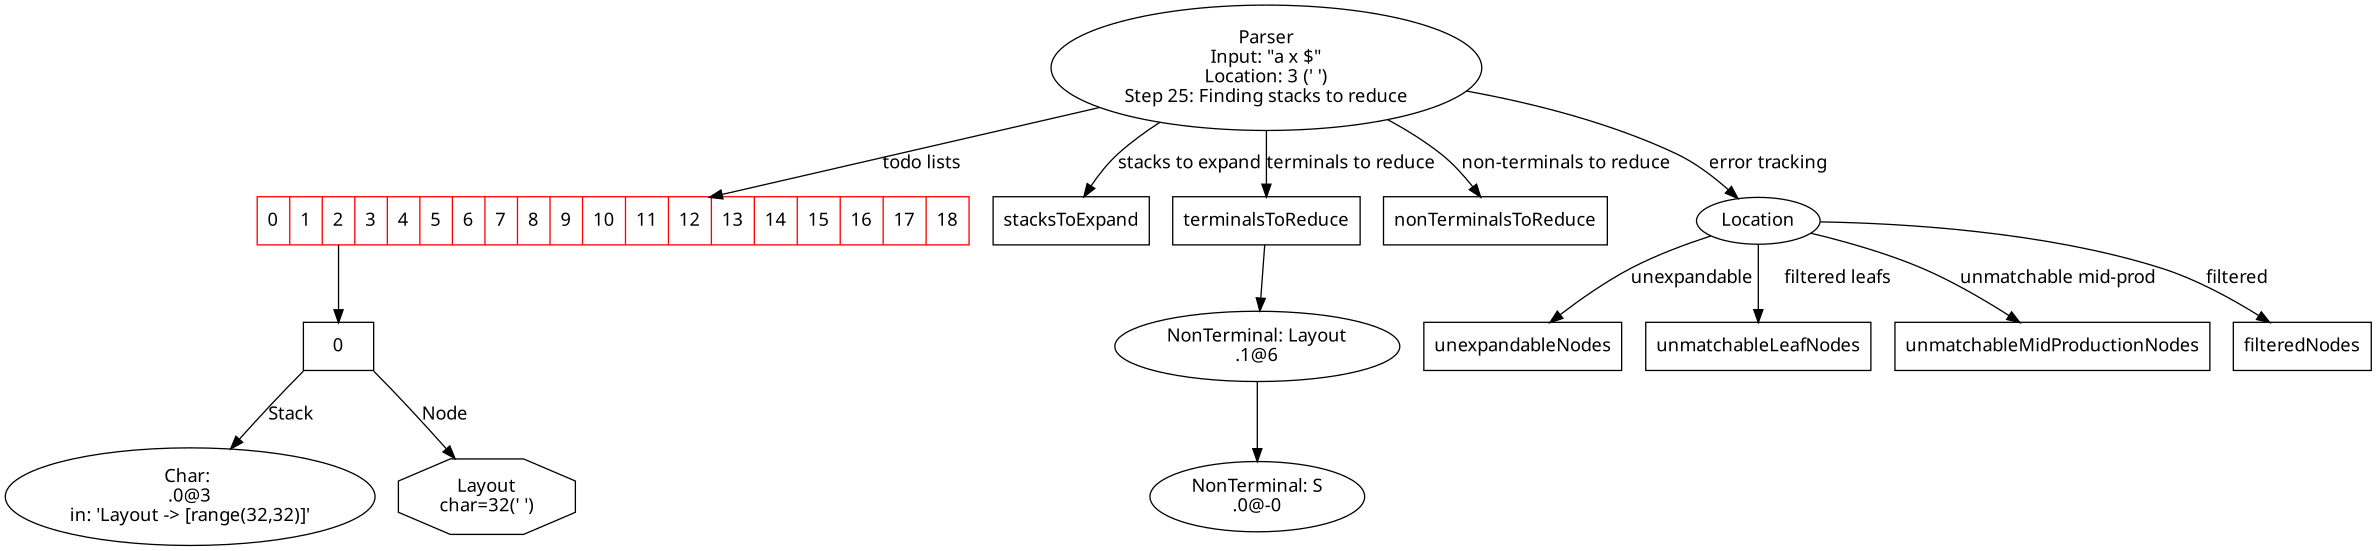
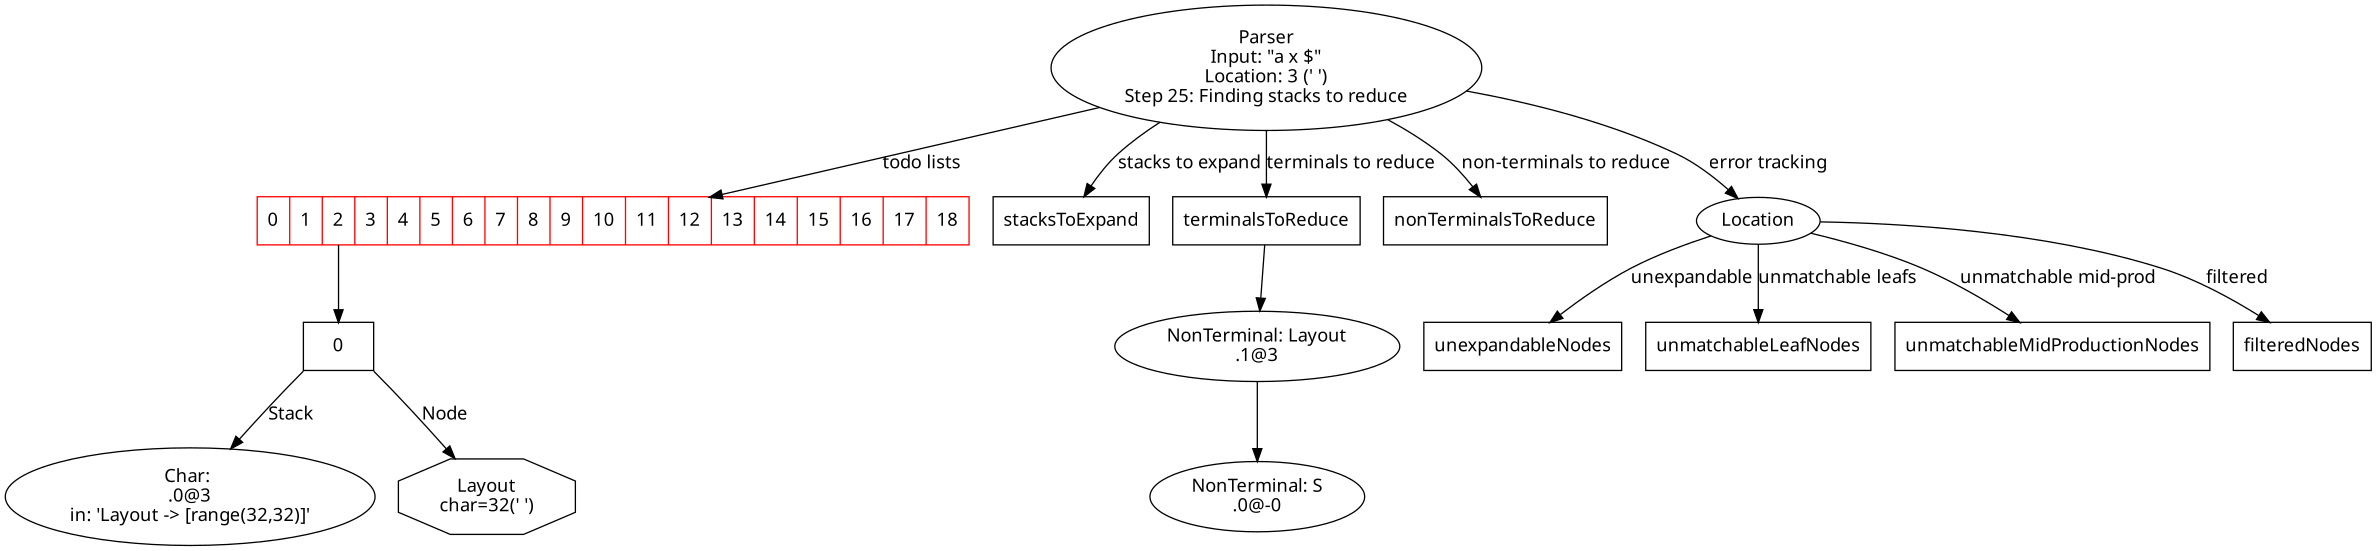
edge "Location" -> "unmatchableLeafNodes": label "filtered leafs" -> "unmatchable leafs"
node "NonTerminal: Layout .1@6": label "NonTerminal: Layout .1@6" -> "NonTerminal: Layout .1@3"
